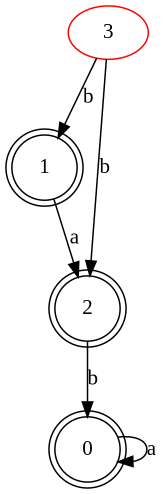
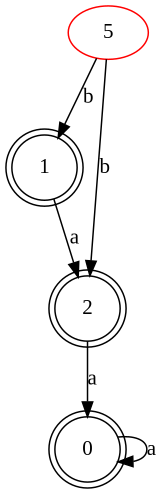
node "3": label "3" -> "5"
edge "2" -> "0": label "b" -> "a"
